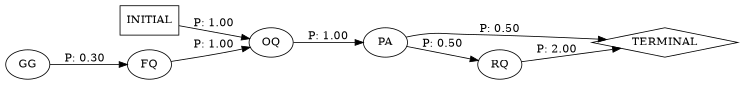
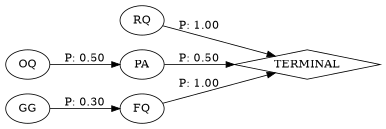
node "INITIAL": removed
edge "OQ" -> "PA": label "P: 1.00" -> "P: 0.50"
edge "RQ" -> "TERMINAL": label "P: 2.00" -> "P: 1.00"
edge "PA" -> "RQ": removed, label "P: 0.50"
edge "FQ" -> "OQ": now "FQ" -> "TERMINAL"
